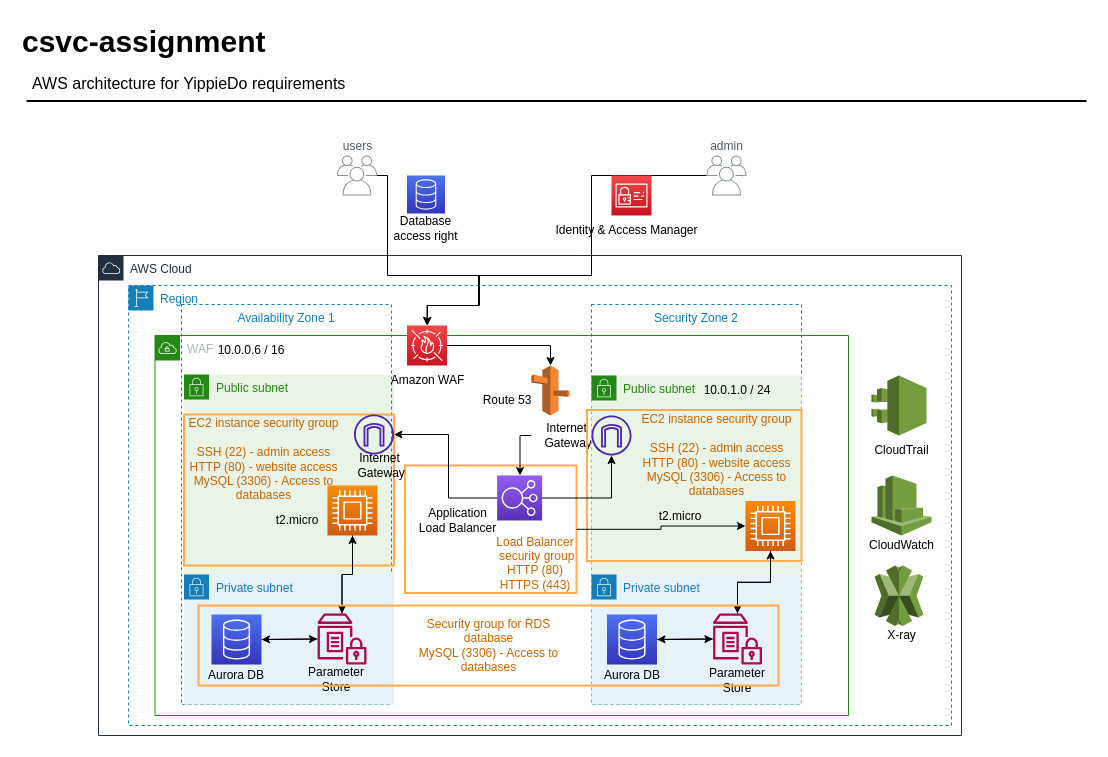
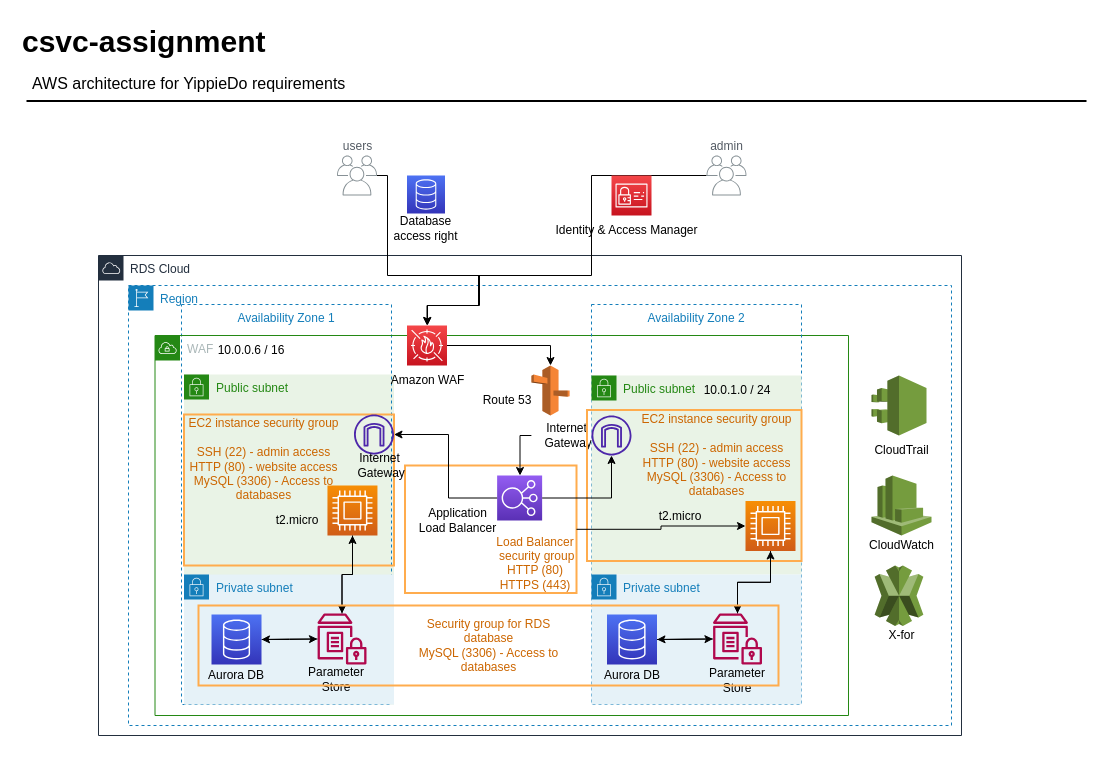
node "AWS Cloud": label "AWS Cloud" -> "RDS Cloud"
node "Security Zone 2": label "Security Zone 2" -> "Availability Zone 2"
node "X-ray": label "X-ray" -> "X-for"
